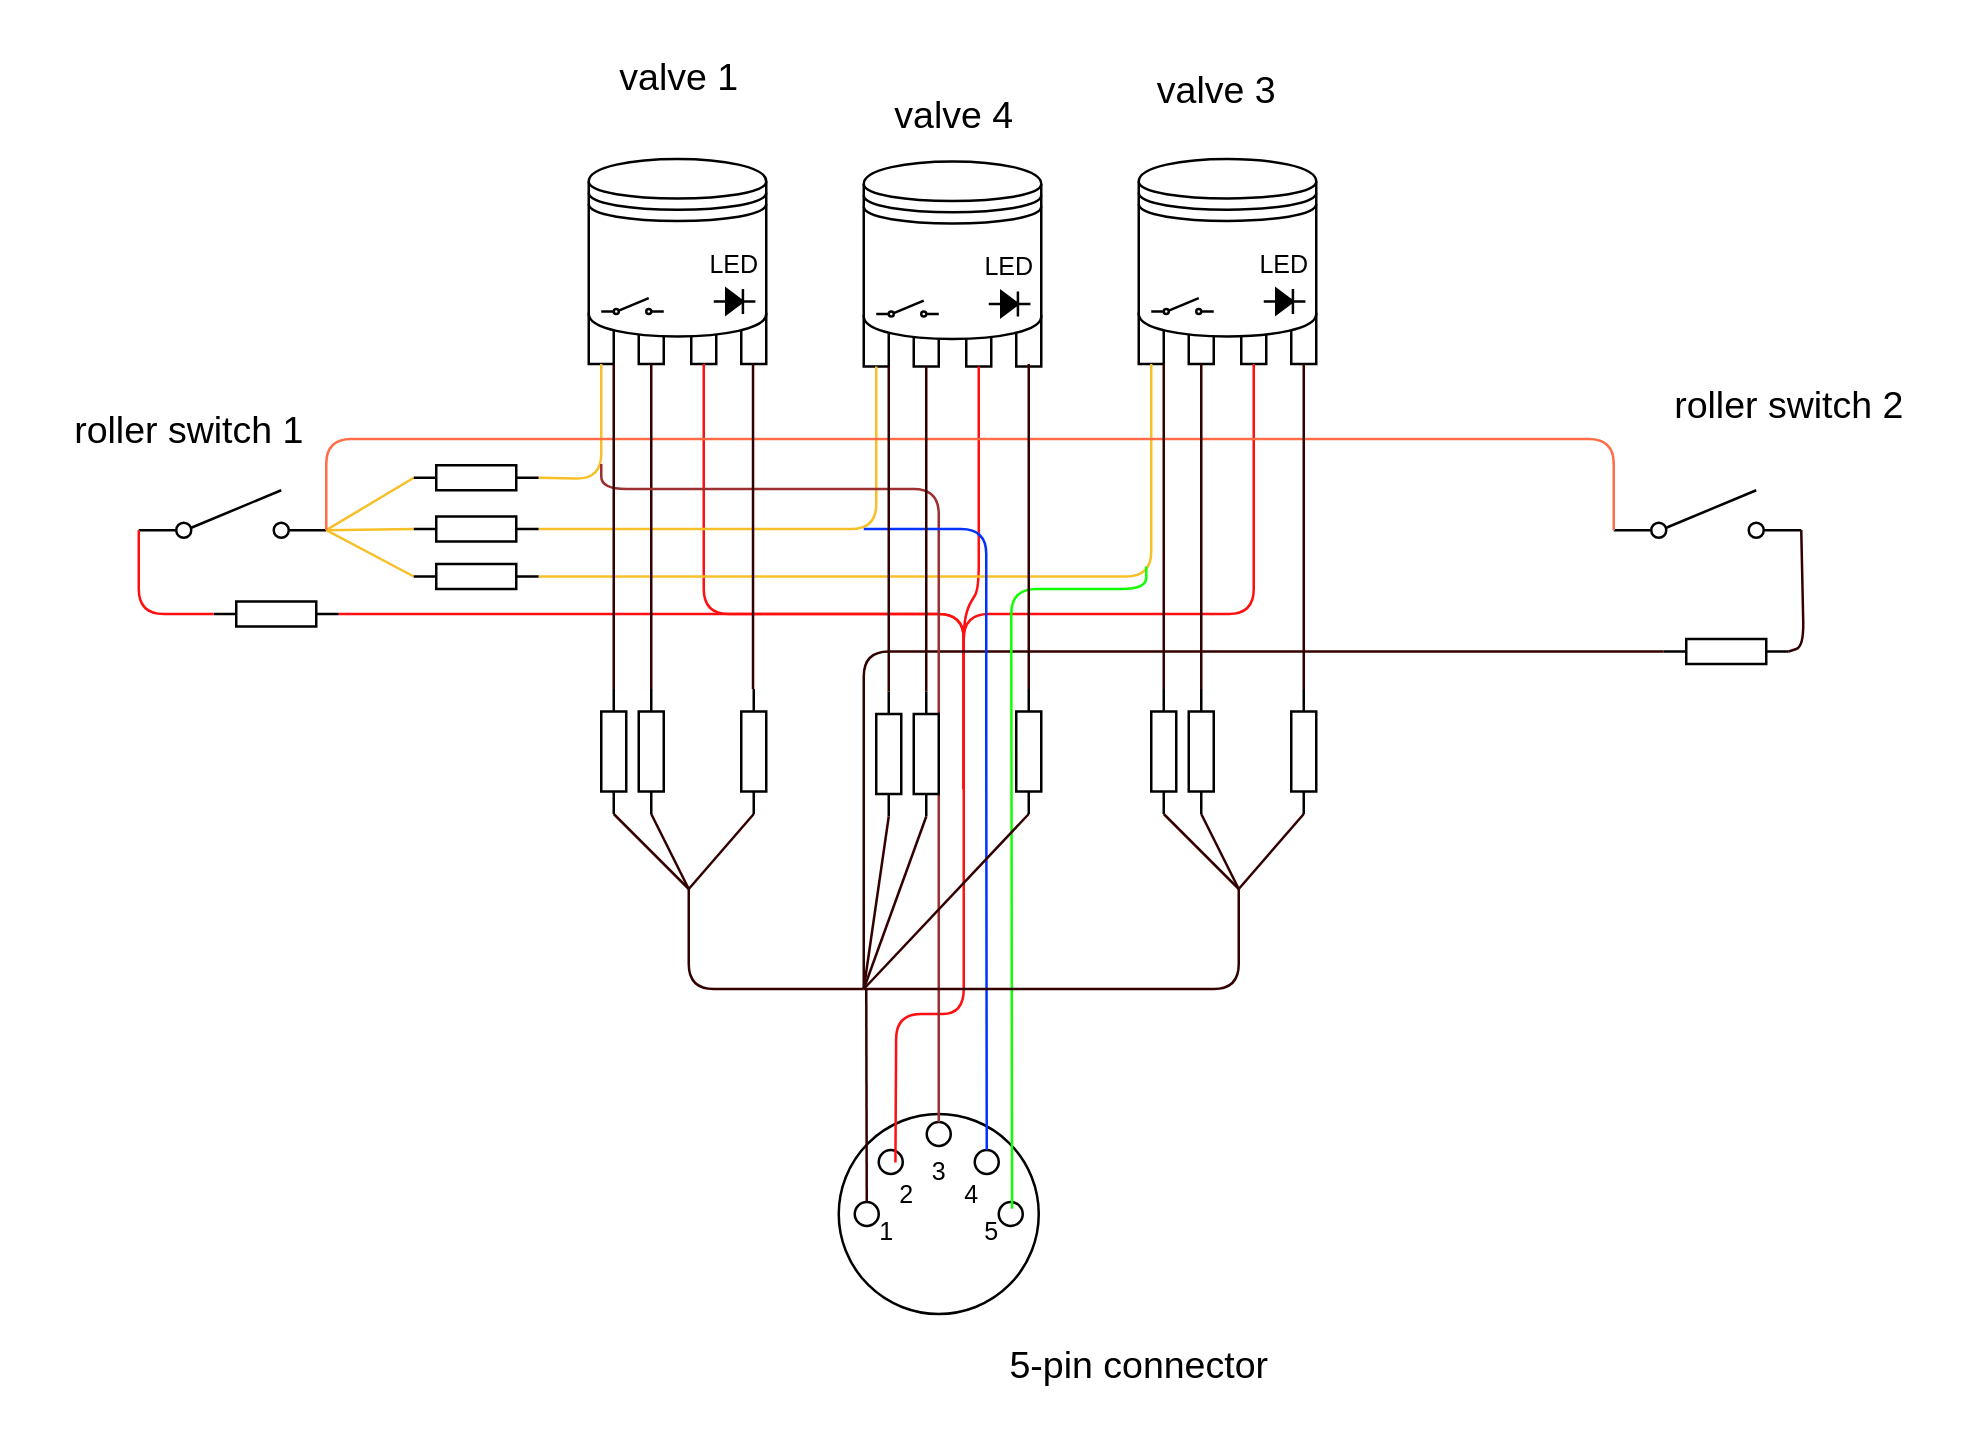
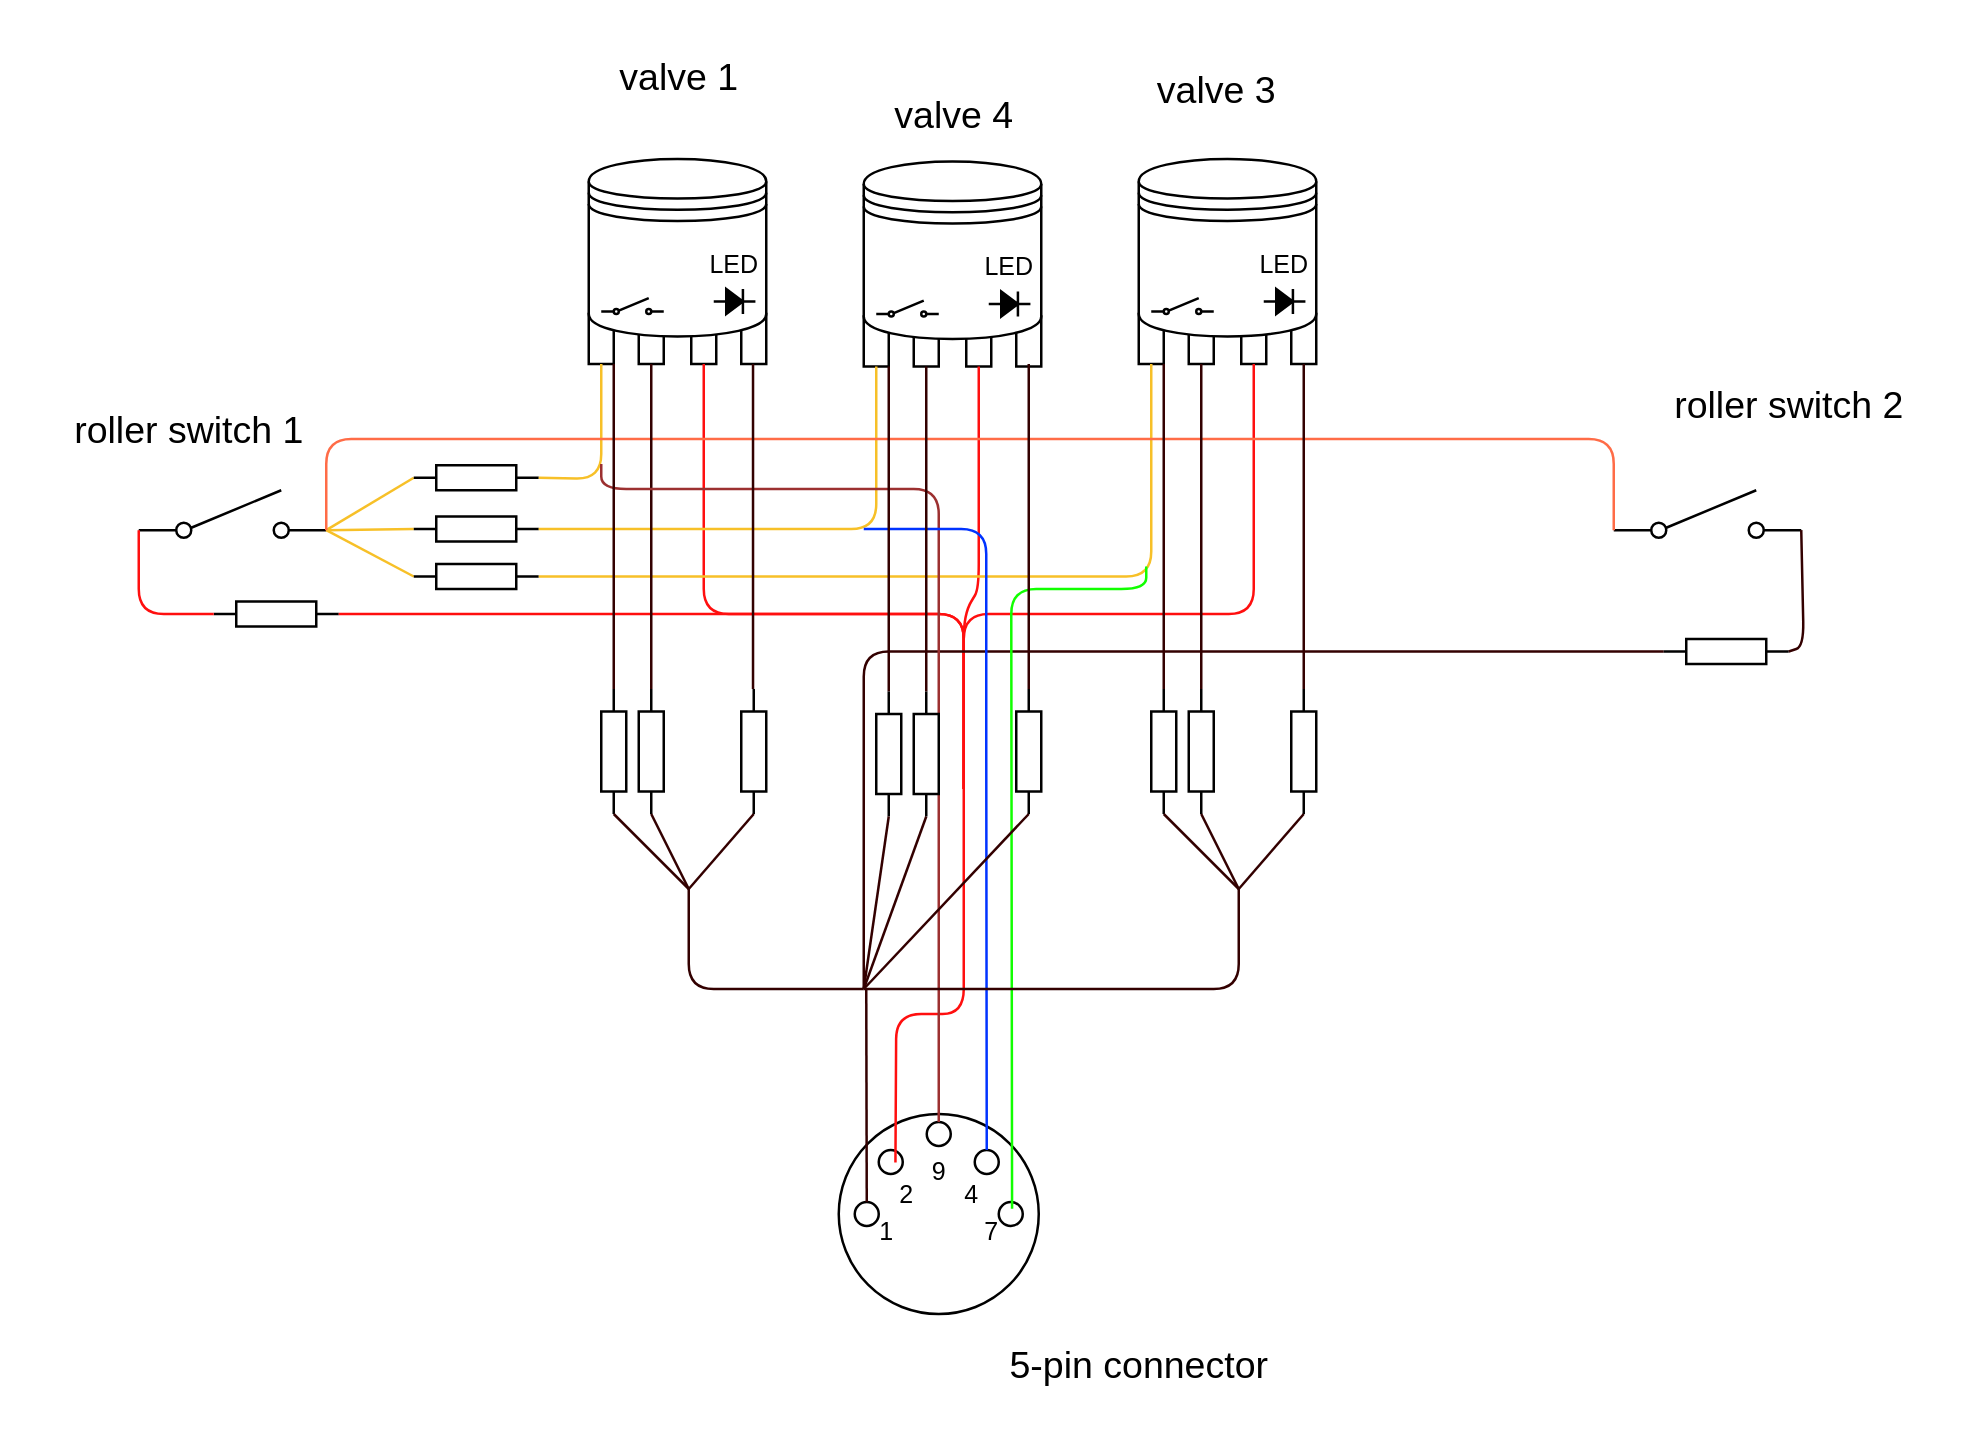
node "3": label "3" -> "9"
node "5": label "5" -> "7"
